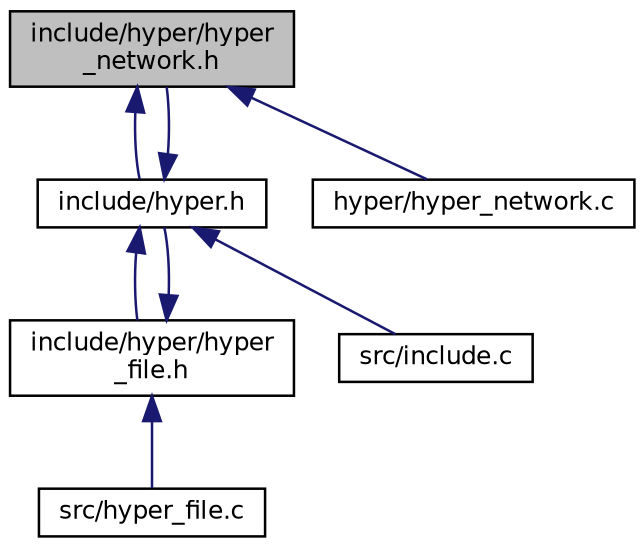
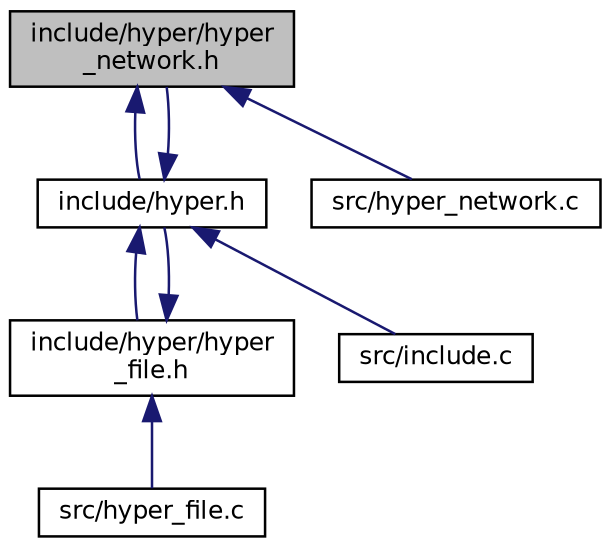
node "hyper/hyper_network.c": label "hyper/hyper_network.c" -> "src/hyper_network.c"
